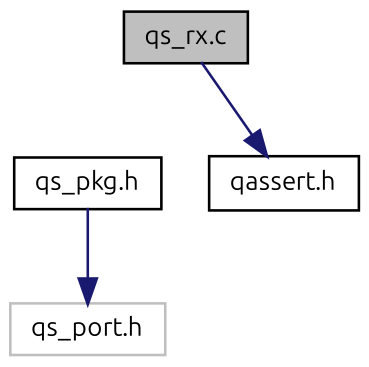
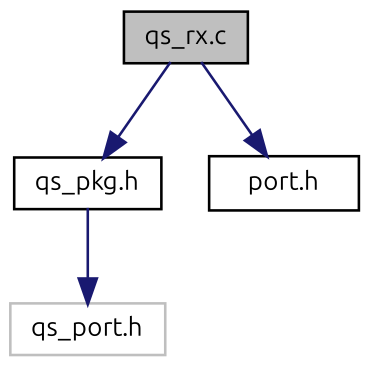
edge "qs_rx.c" -> "qs_pkg.h": added
node "qassert.h": label "qassert.h" -> "port.h"
